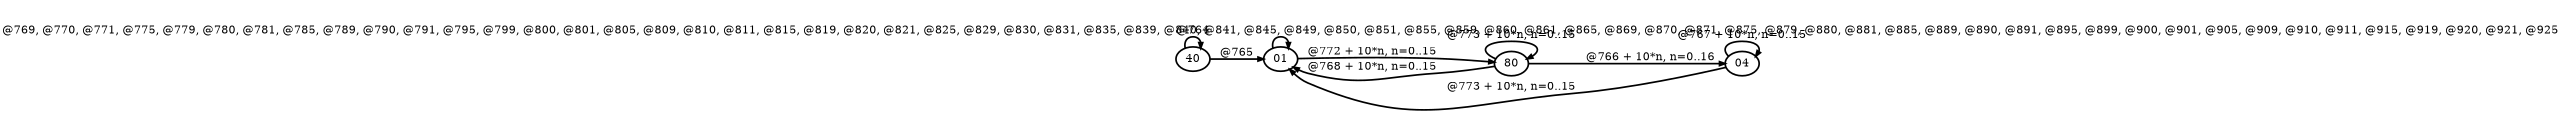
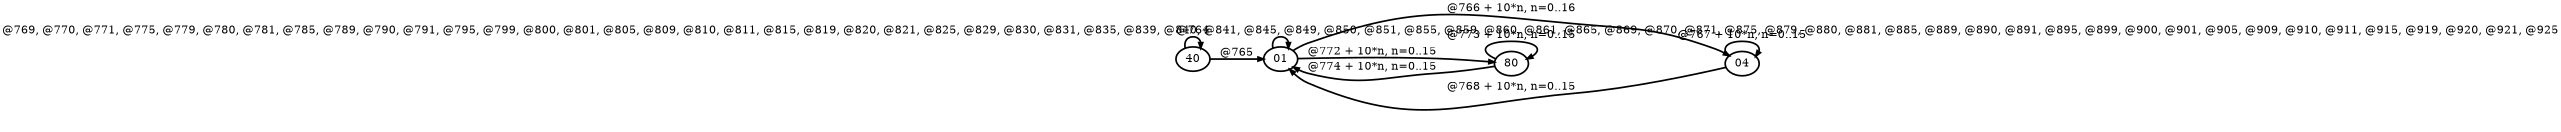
edge "80" -> "04": now "01" -> "04"
edge "80" -> "01": label "@768 + 10*n, n=0..15" -> "@774 + 10*n, n=0..15"
edge "04" -> "01": label "@773 + 10*n, n=0..15" -> "@768 + 10*n, n=0..15"
